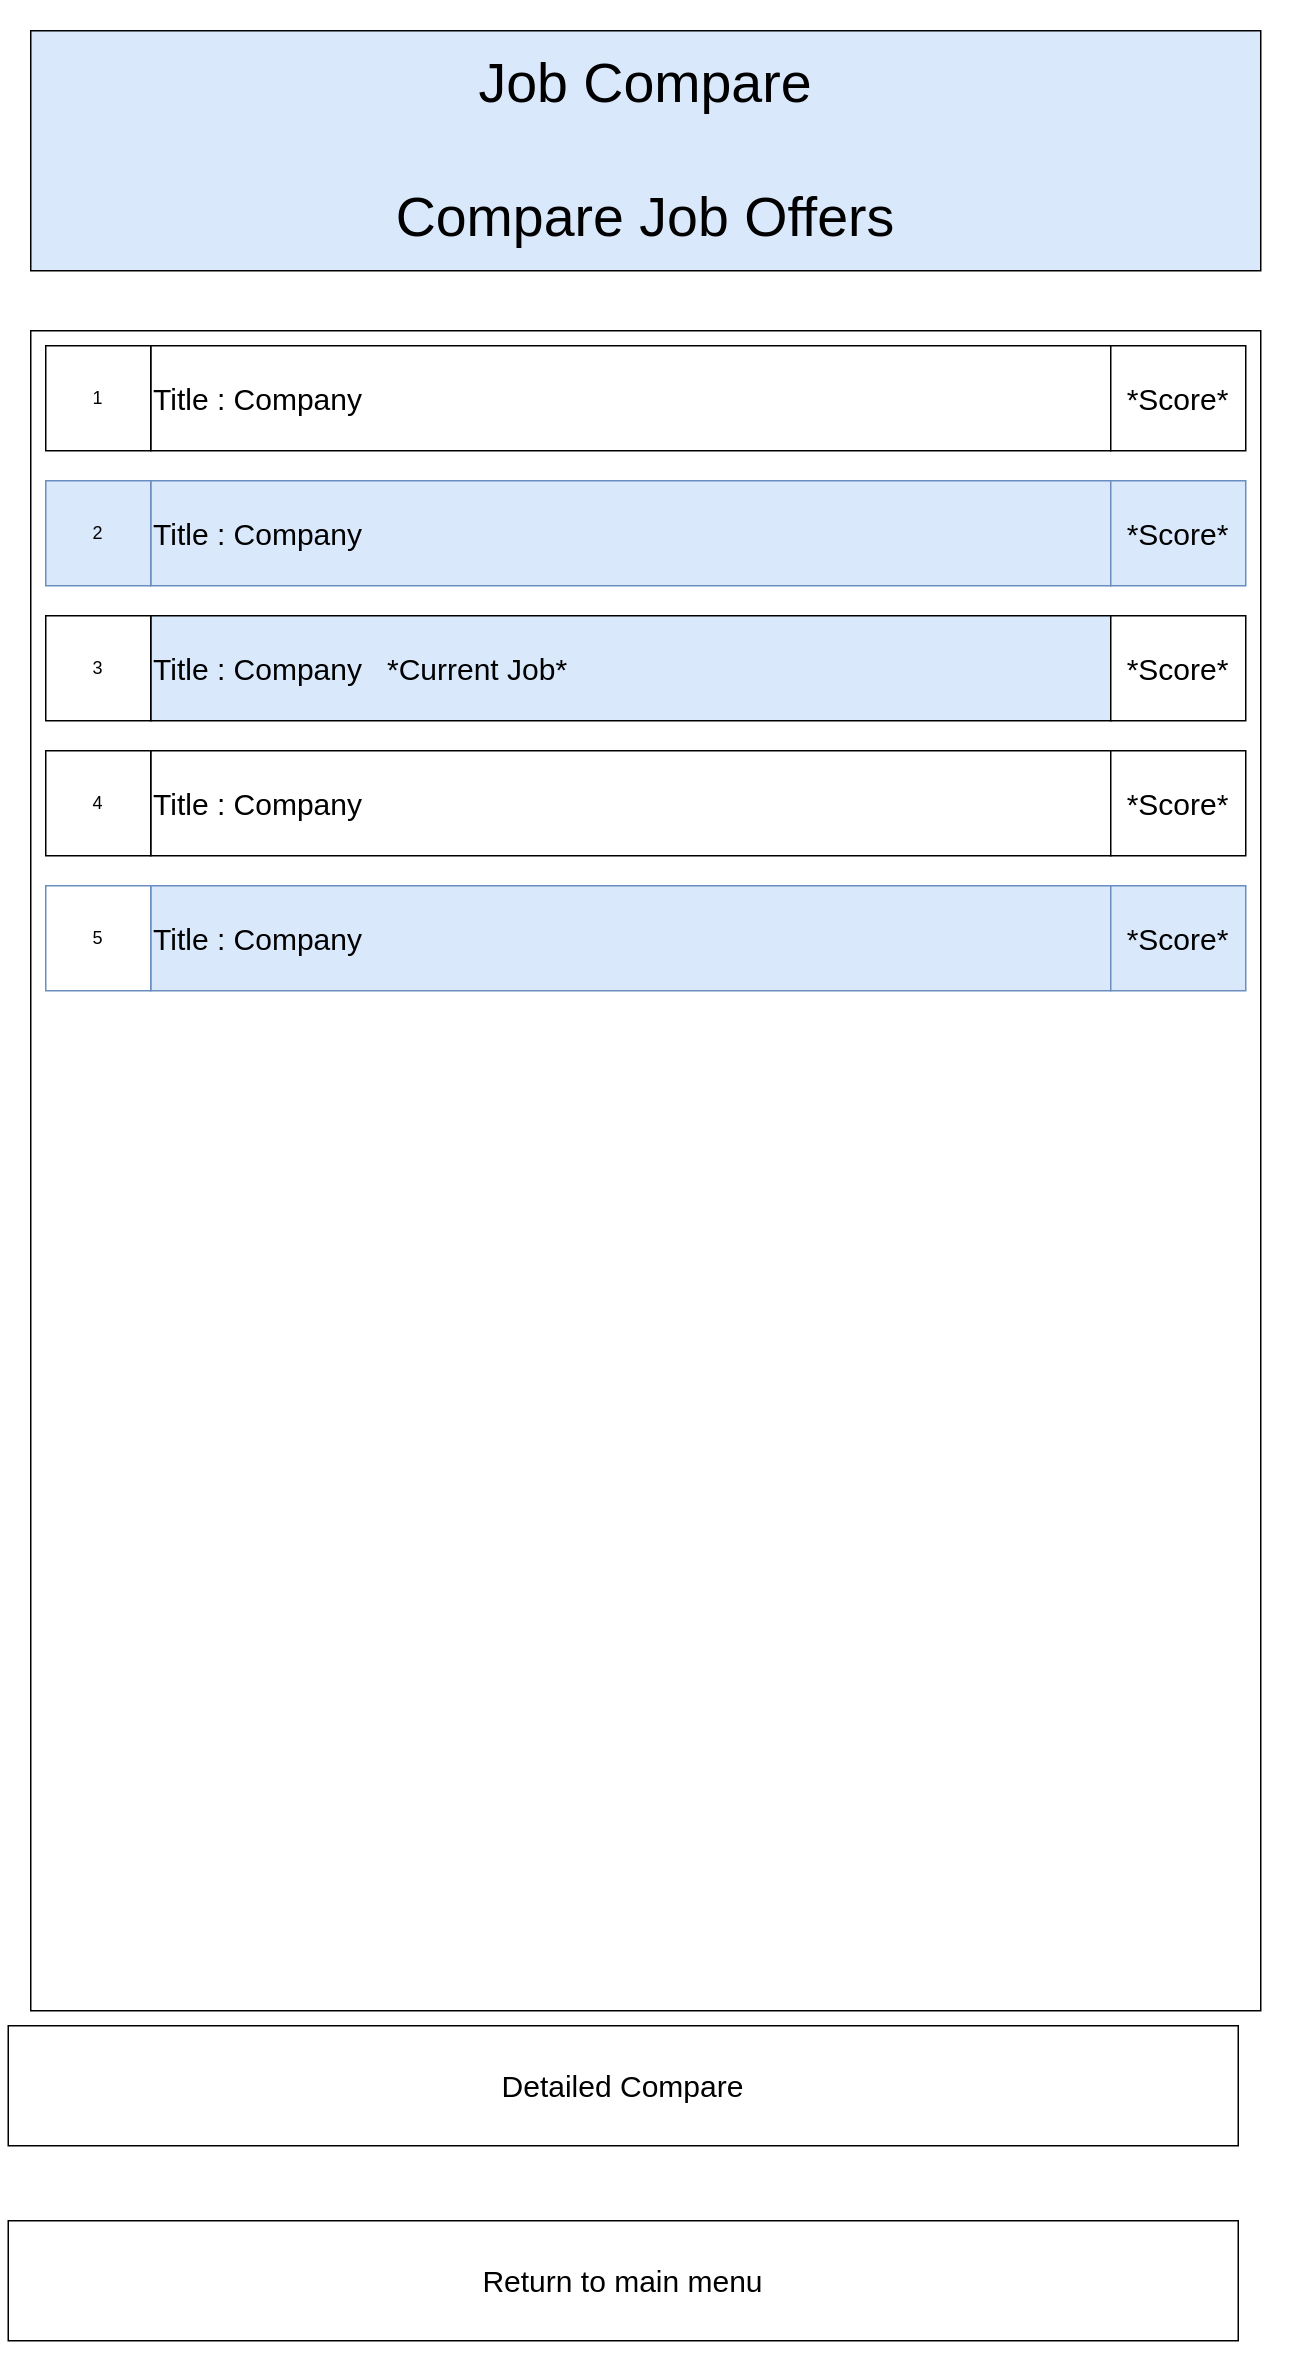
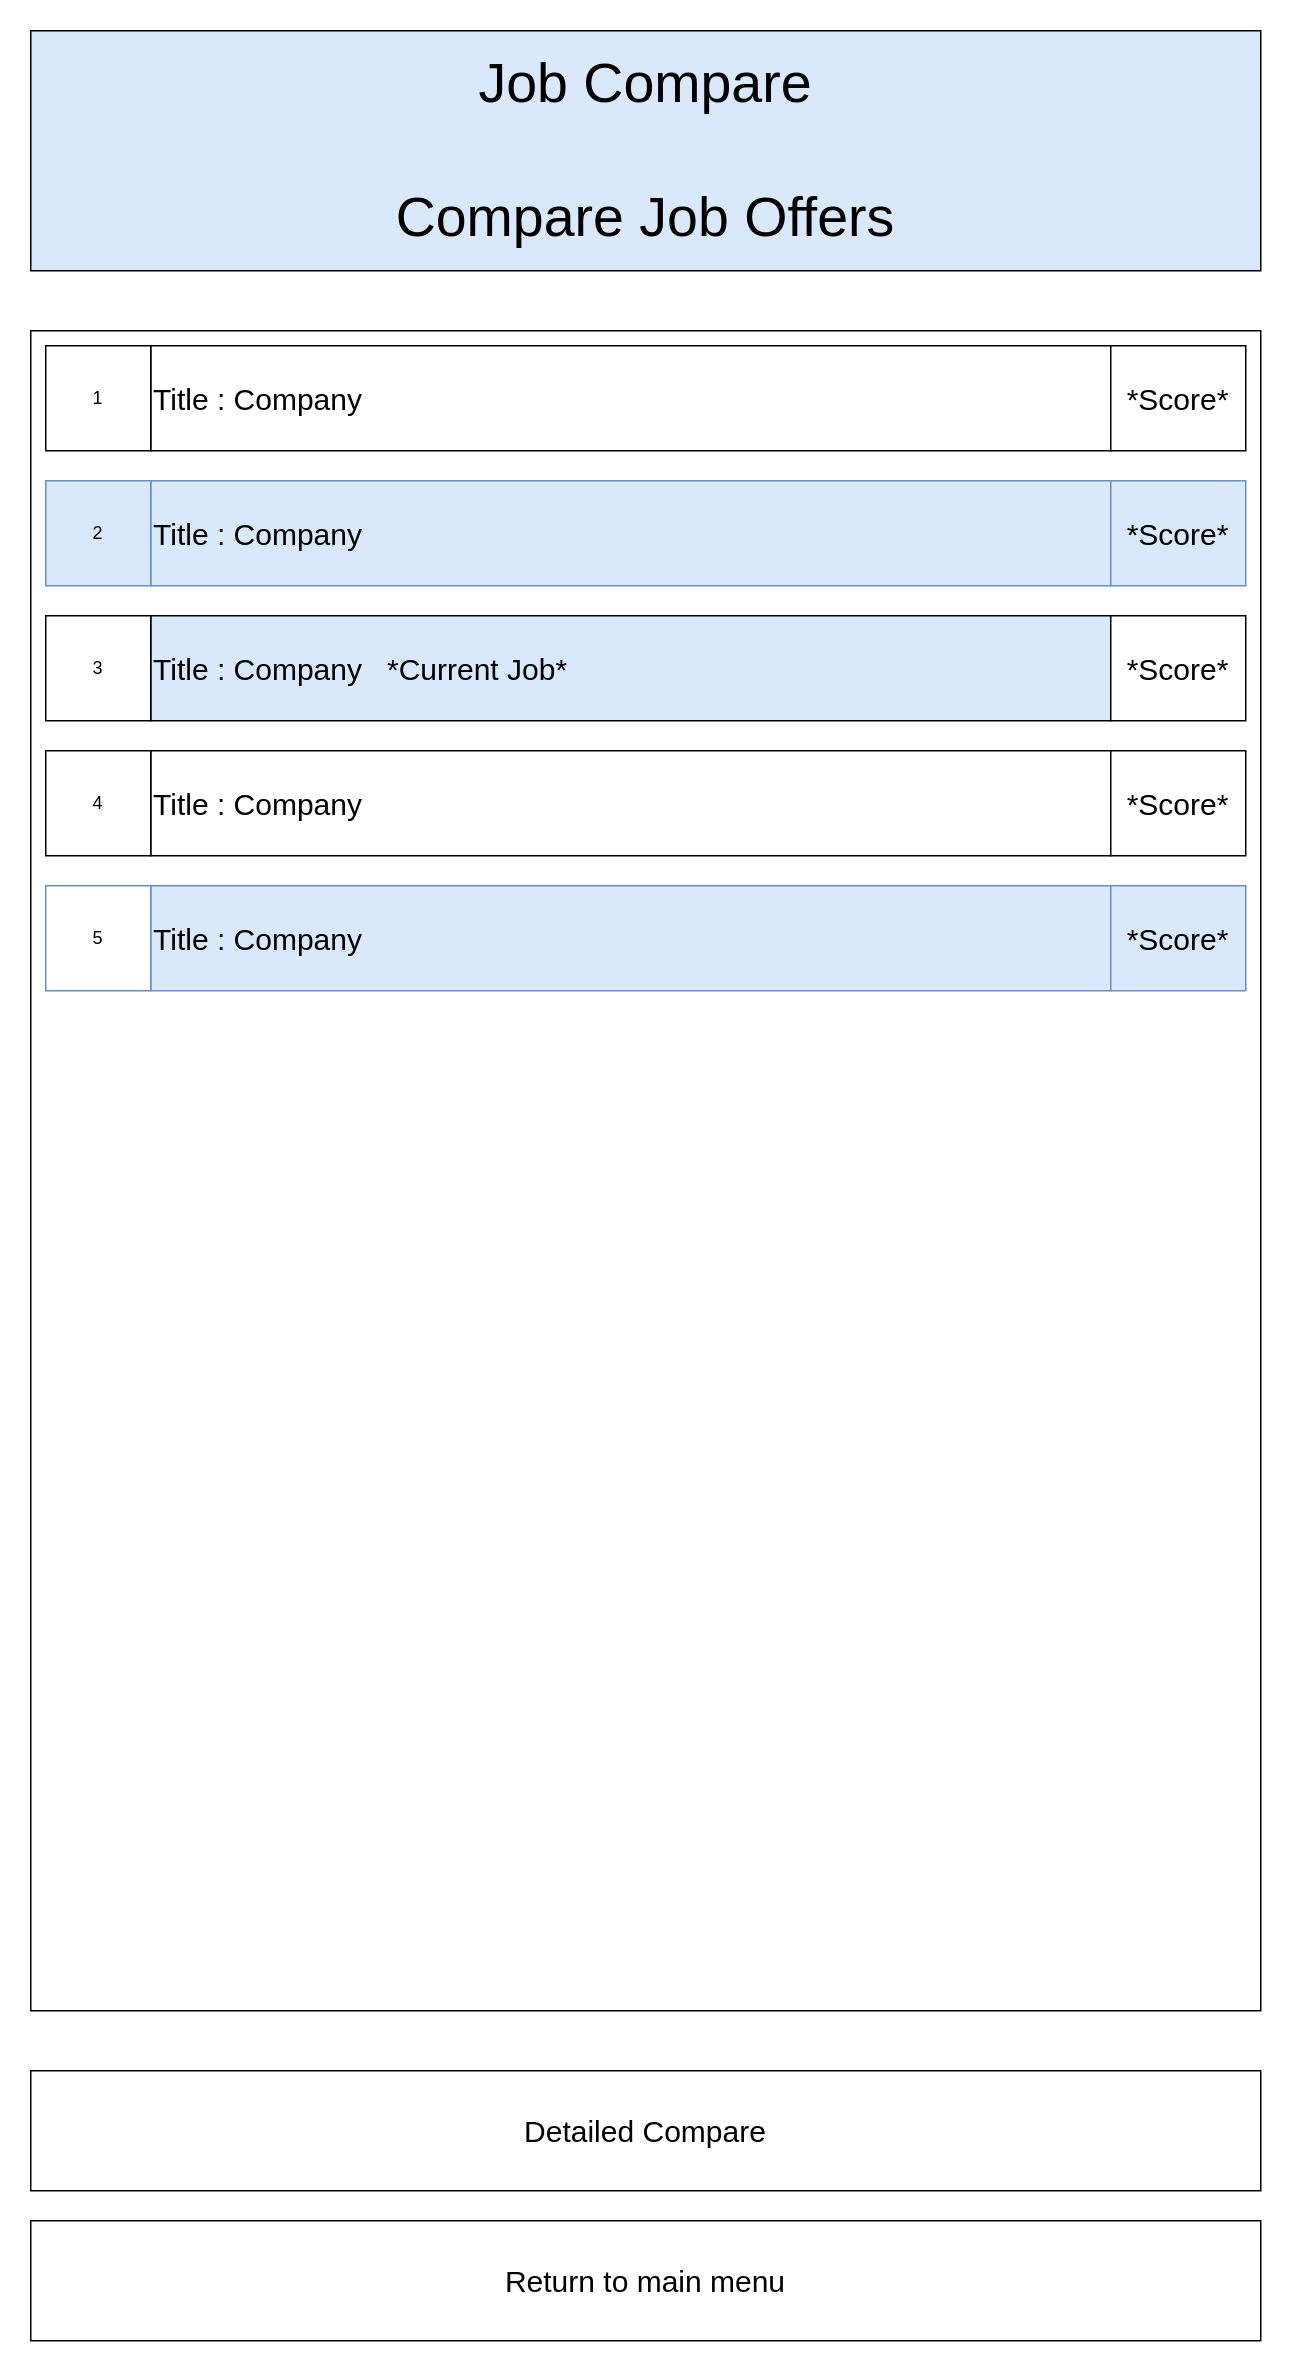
node "Detailed Compare": moved (623, 2086) -> (646, 2131)
node "Return to main menu": moved (623, 2281) -> (646, 2281)
